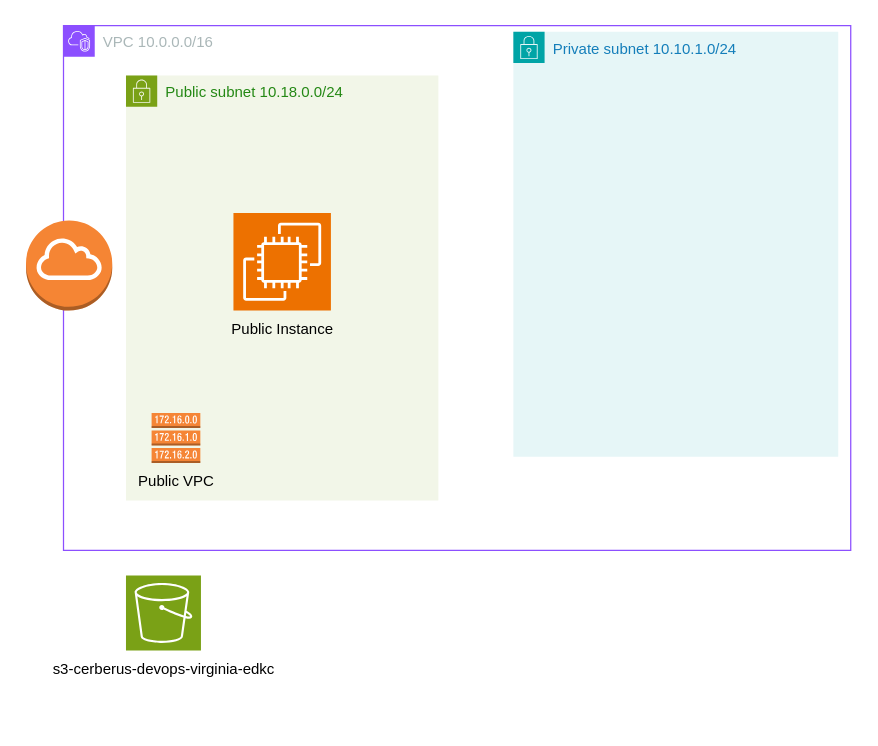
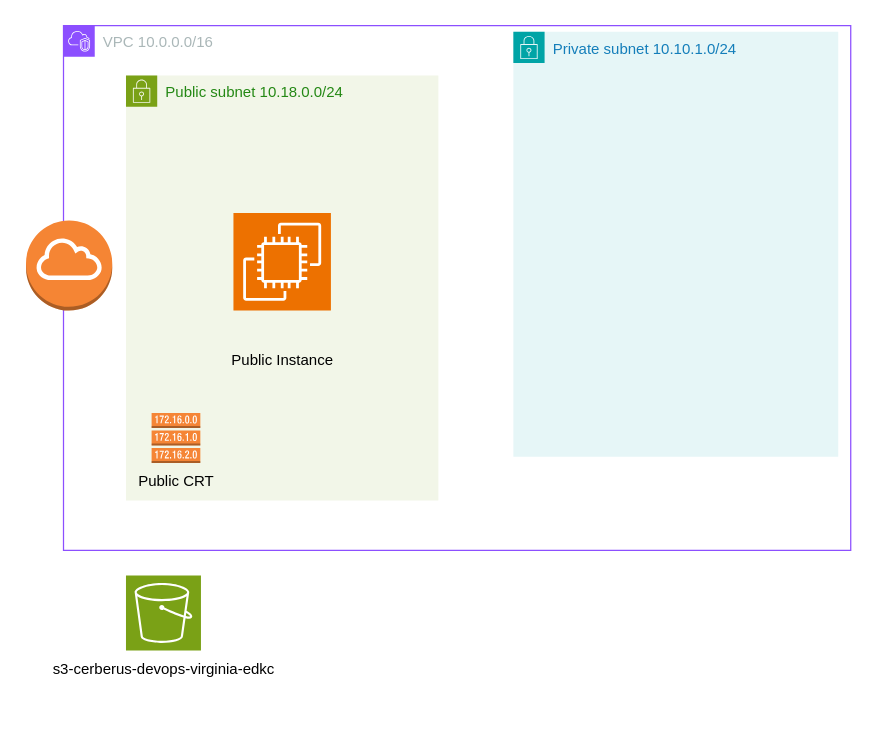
node "Public Instance": moved (282, 329) -> (282, 361)
node "Public VPC": label "Public VPC" -> "Public CRT"
